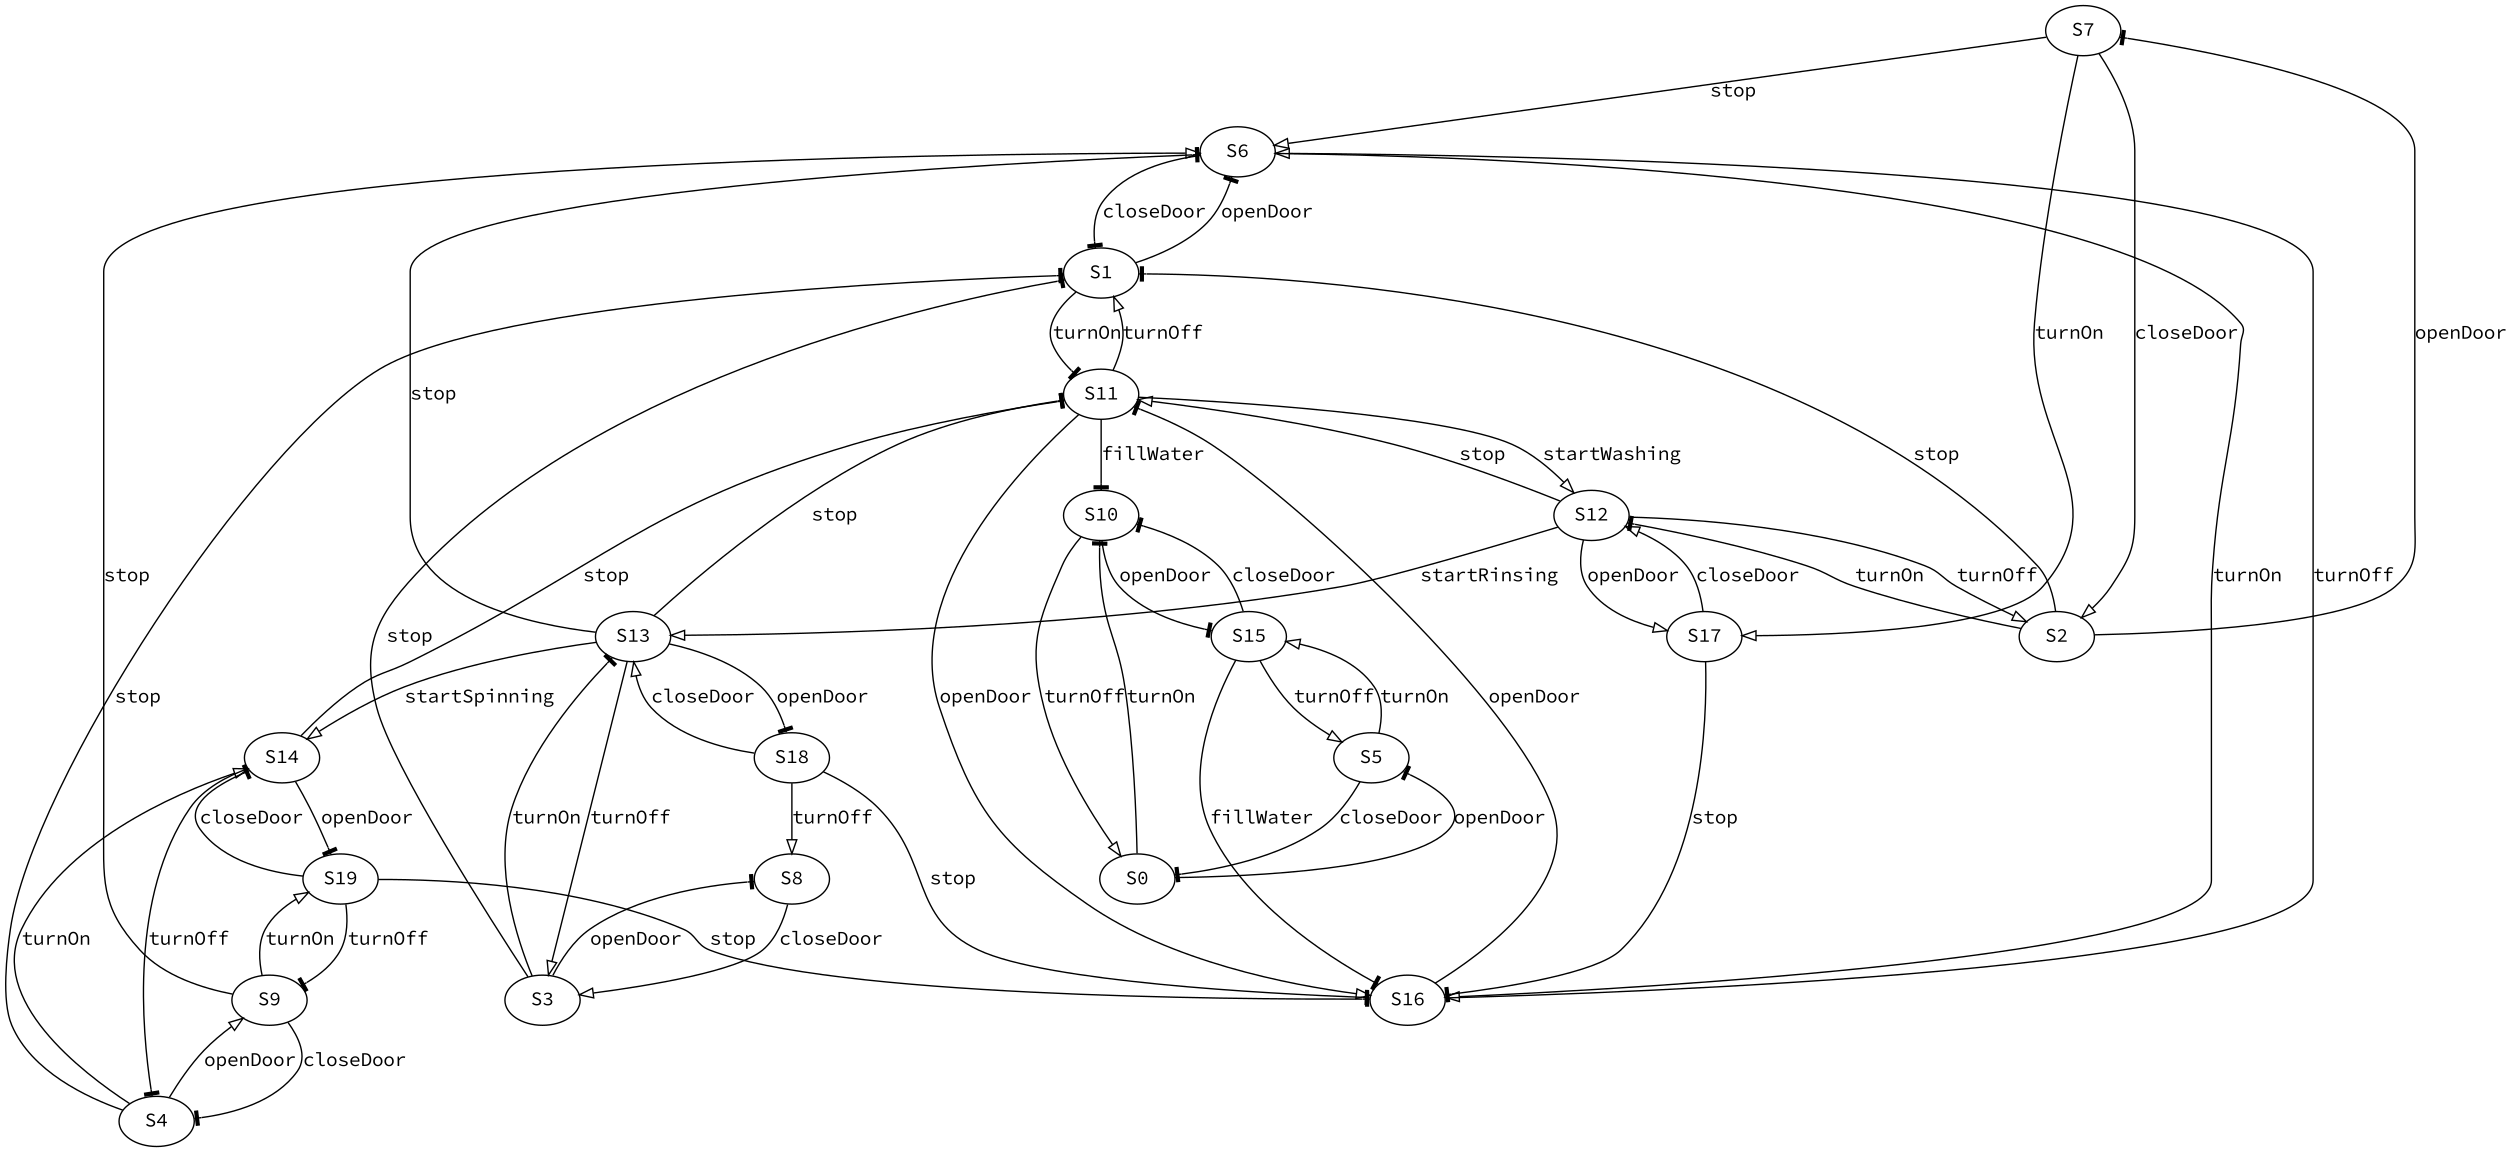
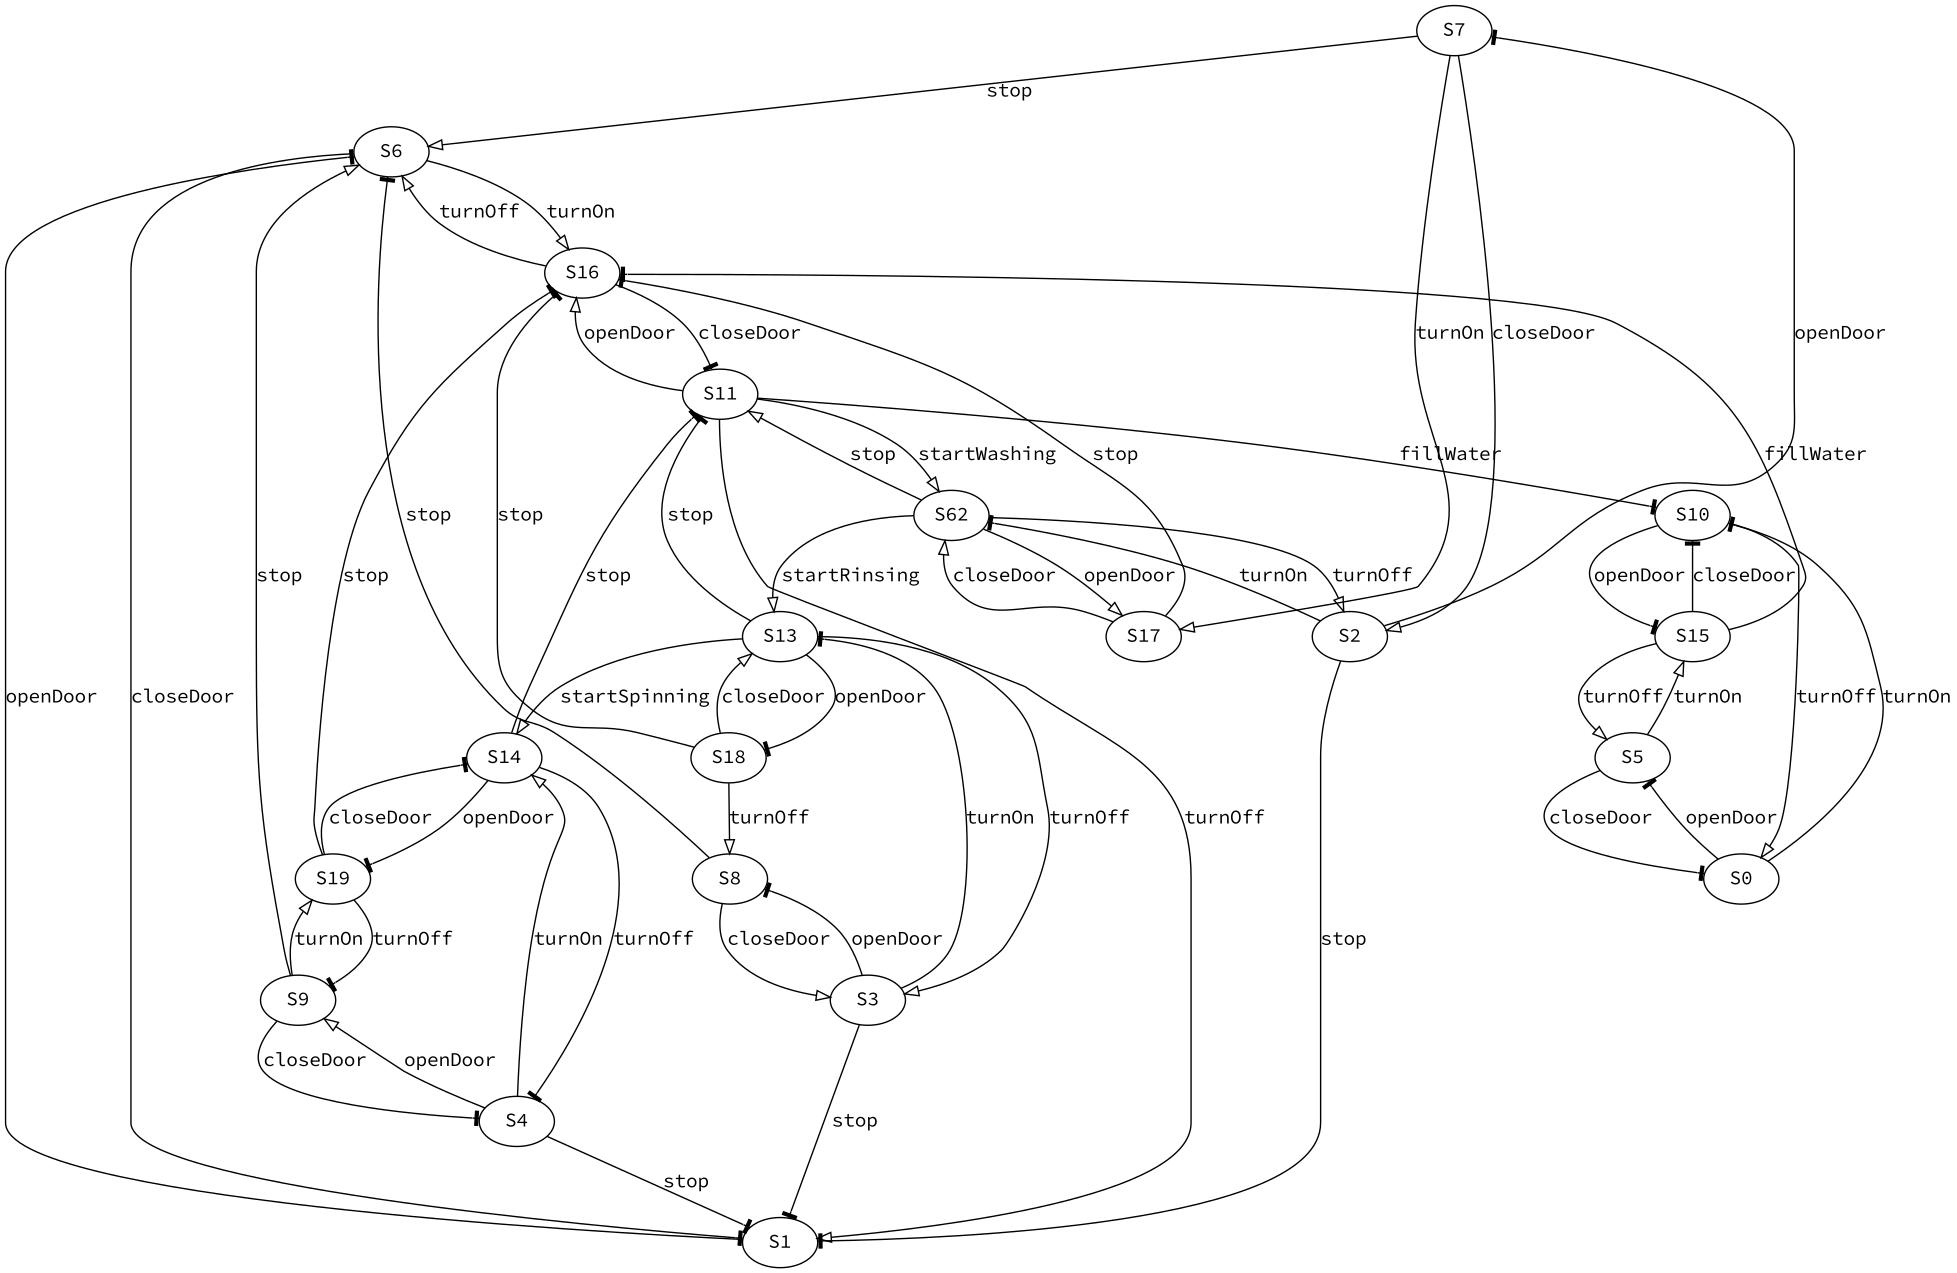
edge "S13" -> "S6": now "S8" -> "S6"
edge "S1" -> "S11": removed, label "turnOn"
node "S12": label "S12" -> "S62"
edge "S16" -> "S11": label "openDoor" -> "closeDoor"
